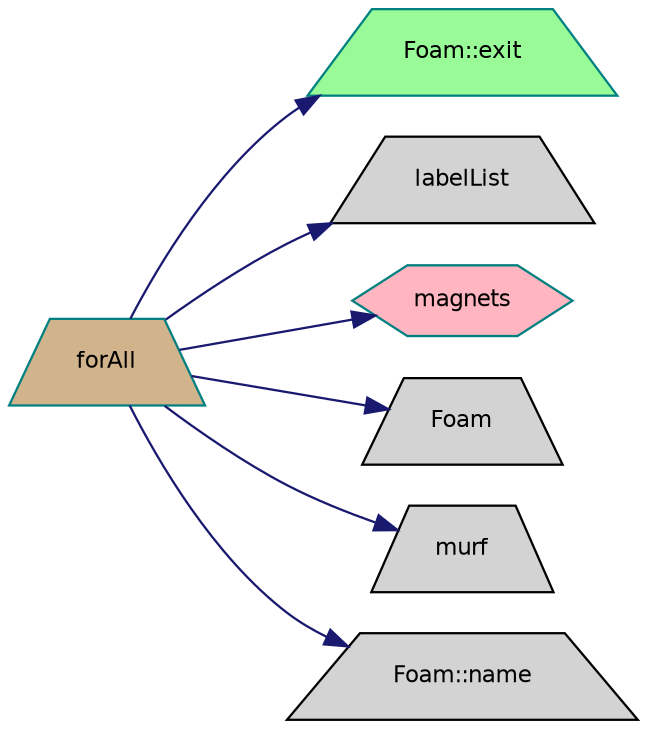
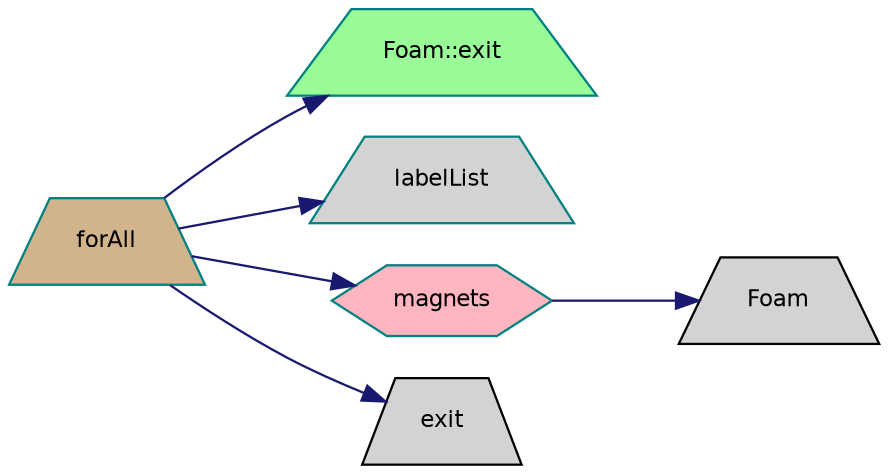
node "labelList": color black -> teal
edge "forAll" -> "Foam": now "magnets" -> "Foam"
node "murf": label "murf" -> "exit"
node "Foam::name": removed
